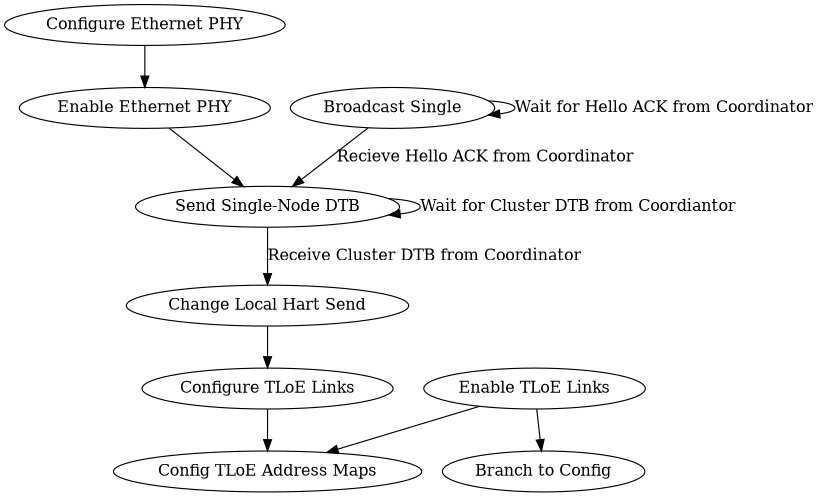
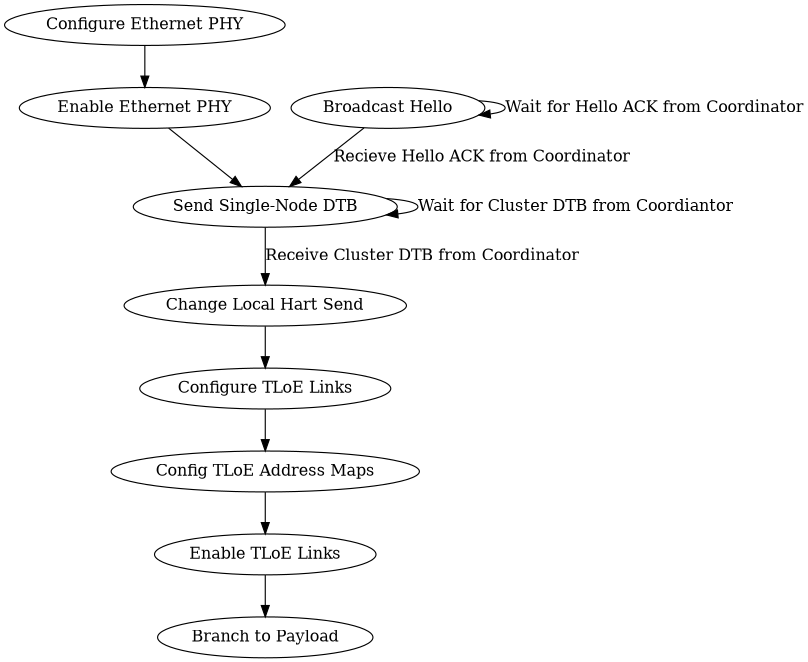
node "Broadcast Single": label "Broadcast Single" -> "Broadcast Hello"
edge "Enable TLoE Links" -> "Config TLoE Address Maps": reversed
node "Branch to Config": label "Branch to Config" -> "Branch to Payload"
